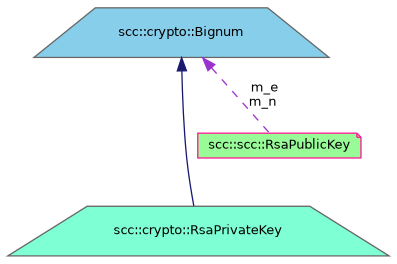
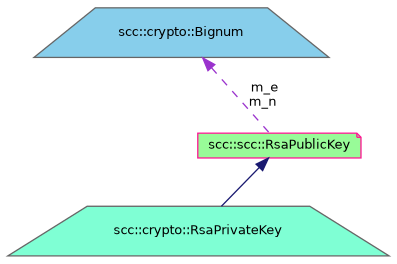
edge "scc::crypto::RsaPrivateKey" -> "scc::crypto::Bignum": now "scc::crypto::RsaPrivateKey" -> "scc::scc::RsaPublicKey"
